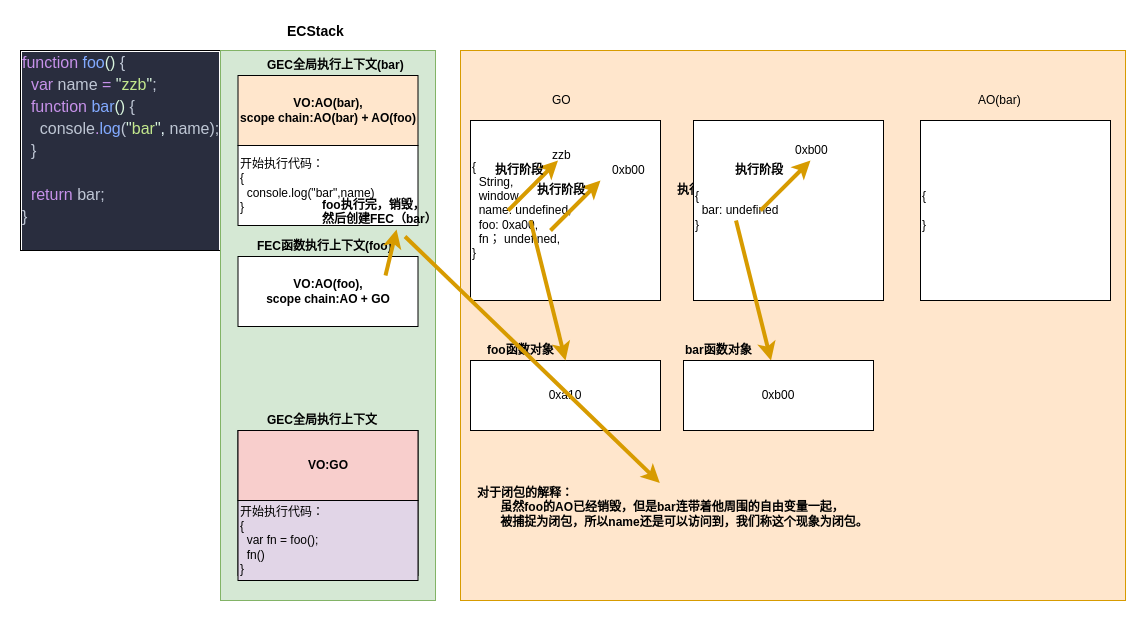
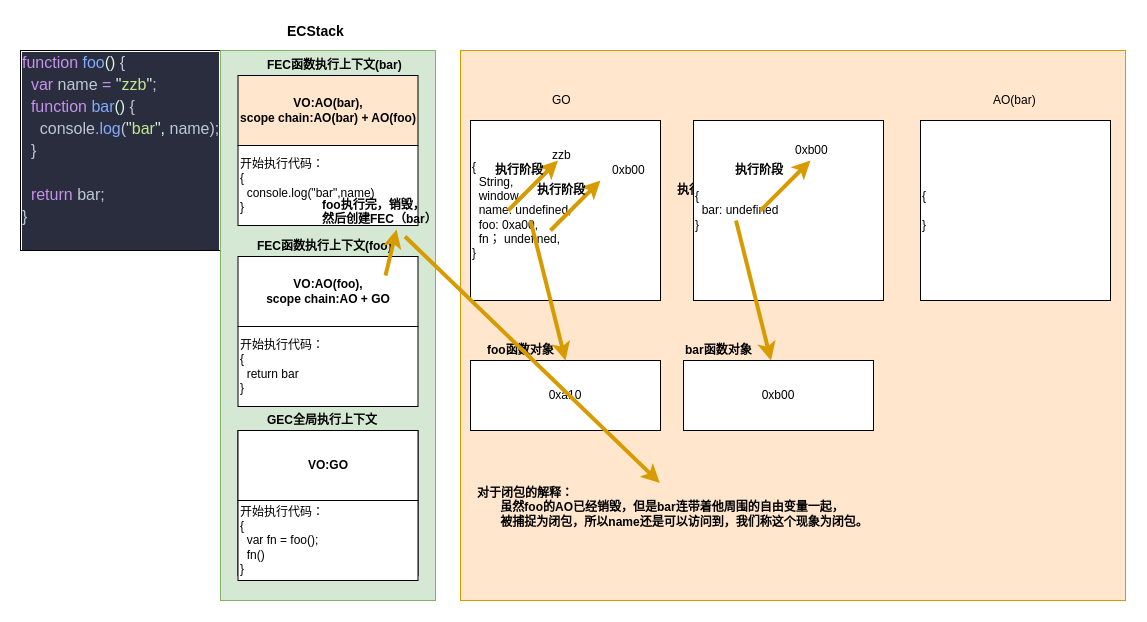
node "GEC全局执行上下文(bar)": label "GEC全局执行上下文(bar)" -> "FEC函数执行上下文(bar)"
node "AO(bar)": moved (1007, 101) -> (1022, 101)
node "开始执行代码： { return bar }": added
node "VO:GO": fillcolor #f8cecc -> #ffffff
node "开始执行代码： { var fn = foo(); fn() }": fillcolor #e1d5e7 -> #ffffff
